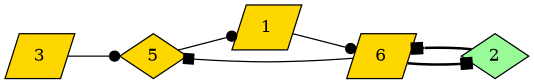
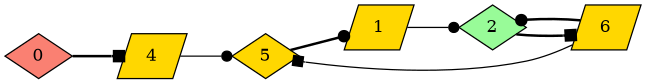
edge "1" -> "6": now "1" -> "2"
edge "5" -> "1": style solid -> bold
node "0": added
node "3": label "3" -> "4"
edge "6" -> "2": arrowhead box -> dot
